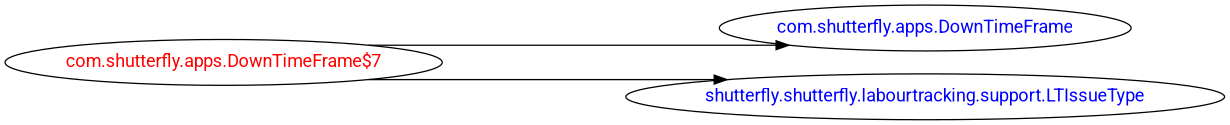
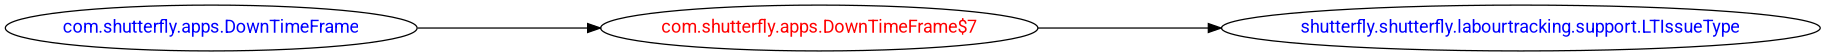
edge "com.shutterfly.apps.DownTimeFrame$7" -> "com.shutterfly.apps.DownTimeFrame": reversed
